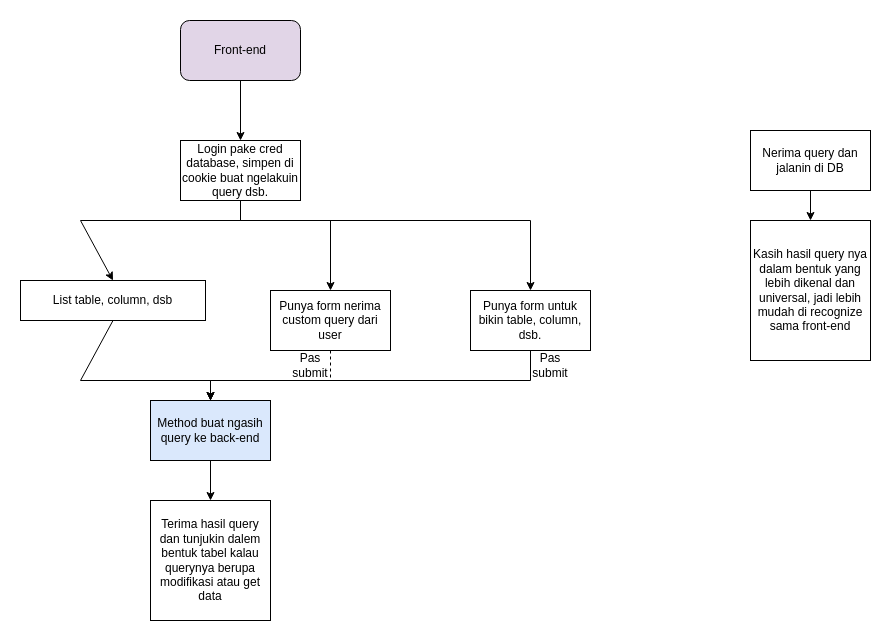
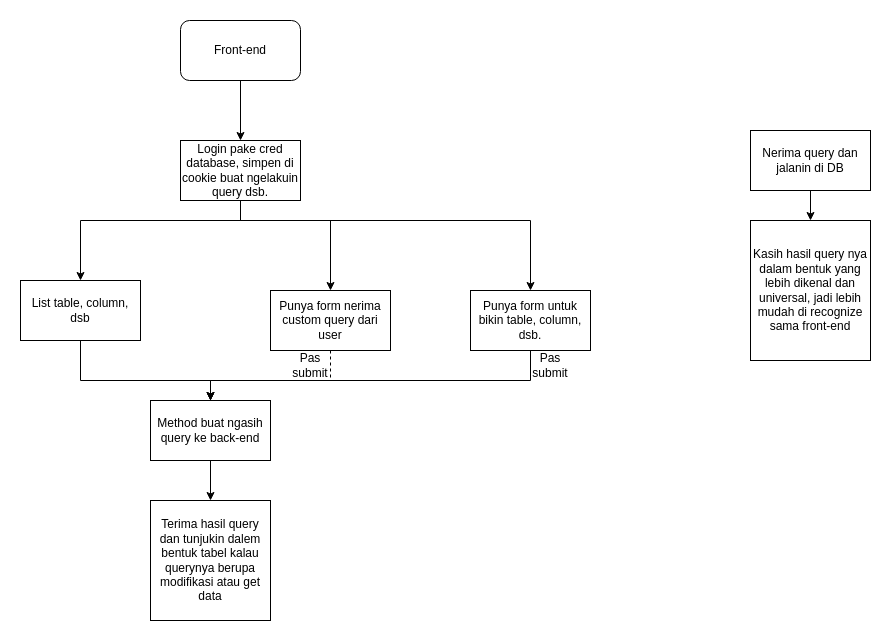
node "Front-end": fillcolor #e1d5e7 -> #ffffff
node "List table, column, dsb": size 185x40 -> 120x60
node "Method buat ngasih query ke back-end": fillcolor #dae8fc -> #ffffff
